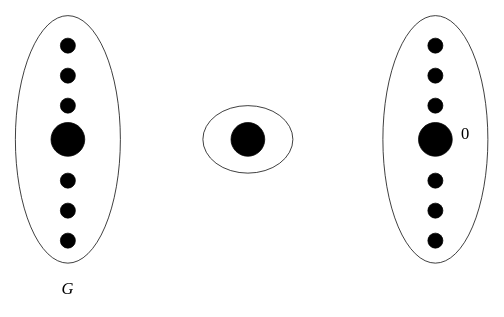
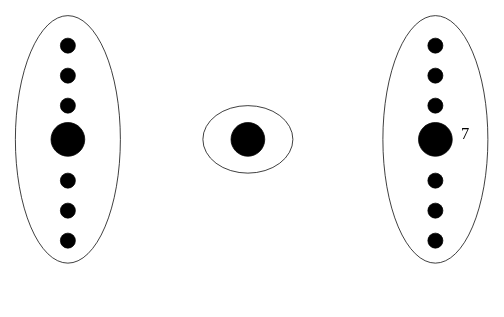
node "0": label "0" -> "7"
node "G": removed
